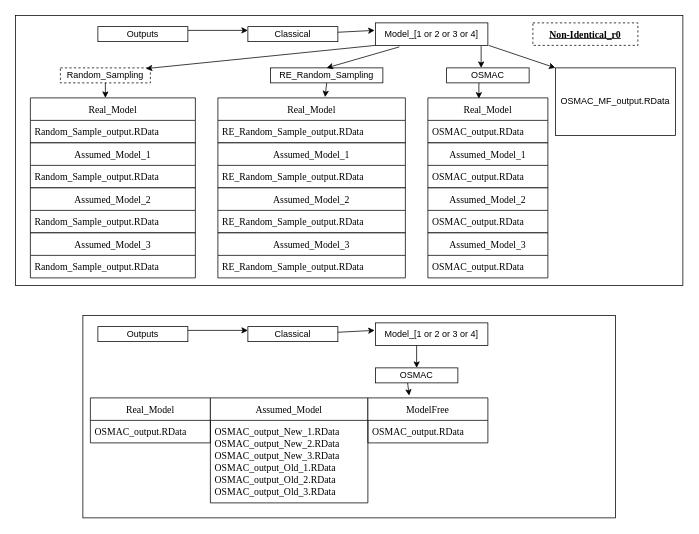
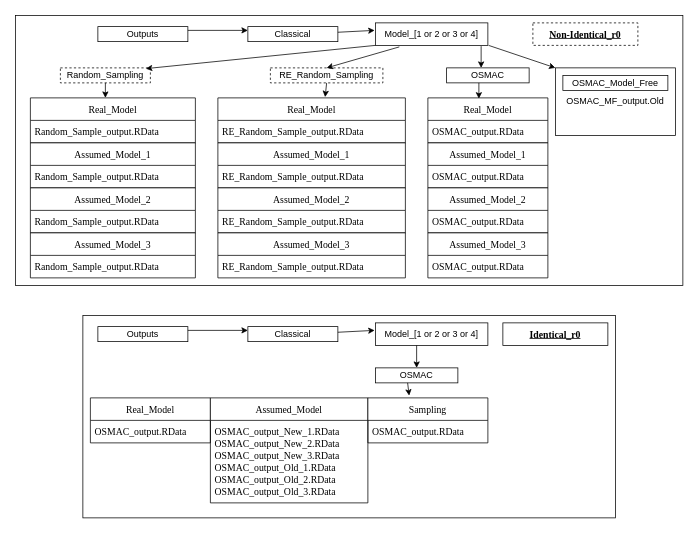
node "RE_Random_Sampling": style solid -> dashed
node "OSMAC_Model_Free": added
node "OSMAC_MF_output.RData": label "OSMAC_MF_output.RData" -> "OSMAC_MF_output.Old"
node "Identical_r0": added
node "ModelFree": label "ModelFree" -> "Sampling"
